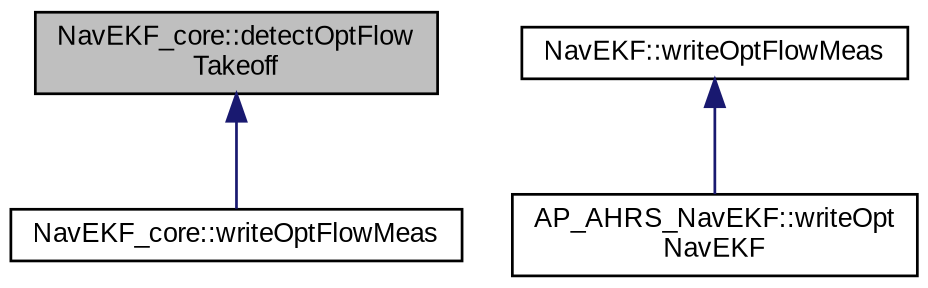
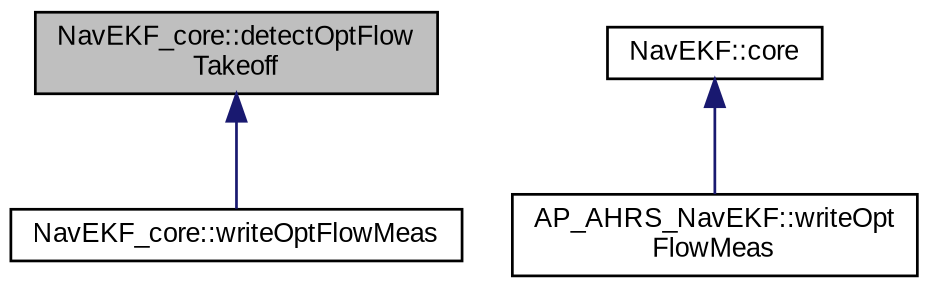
node "NavEKF::writeOptFlowMeas": label "NavEKF::writeOptFlowMeas" -> "NavEKF::core"
node "AP_AHRS_NavEKF::writeOpt NavEKF": label "AP_AHRS_NavEKF::writeOpt NavEKF" -> "AP_AHRS_NavEKF::writeOpt FlowMeas"
